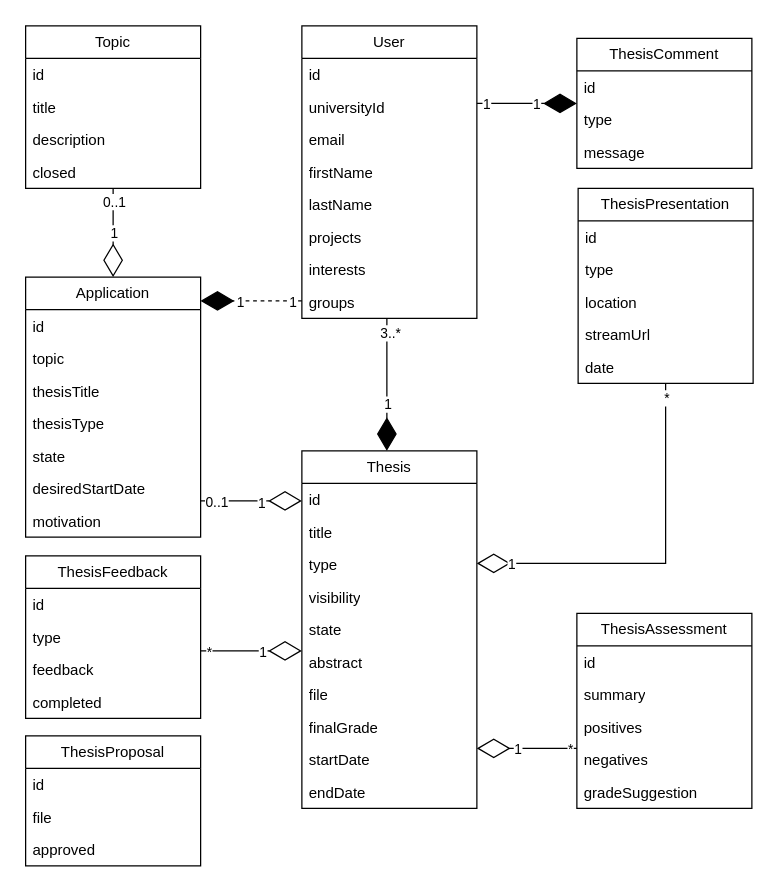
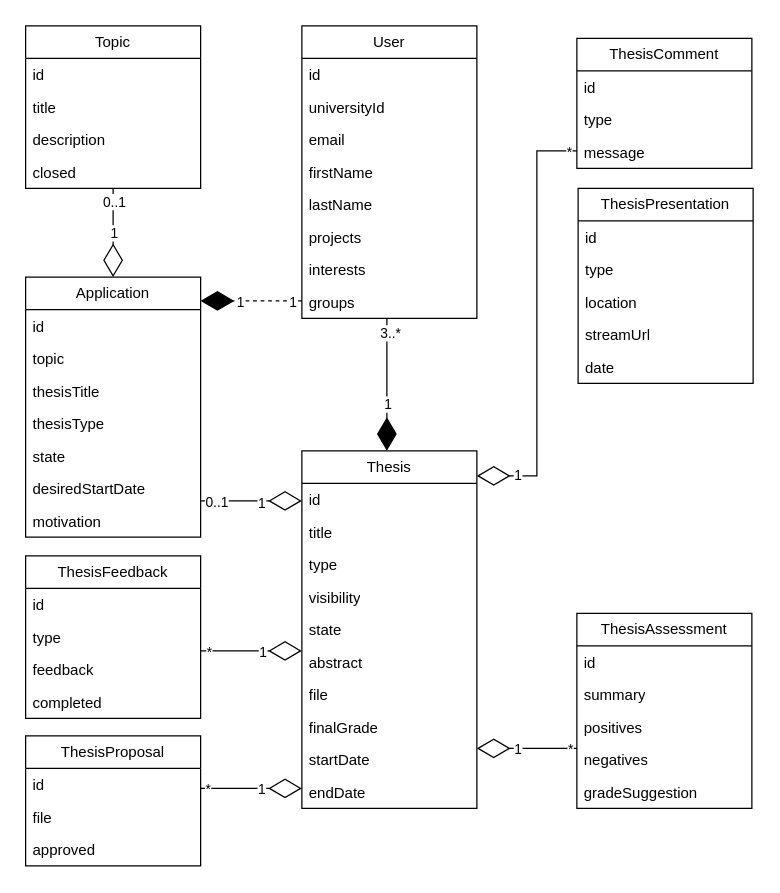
edge "User" -> "ThesisComment": removed, labels "1", "1"
edge "ThesisComment" -> "Thesis": added, labels "*", "1"
edge "ThesisPresentation" -> "Thesis": removed, labels "*", "1"
edge "ThesisProposal" -> "Thesis": added, labels "*", "1"
